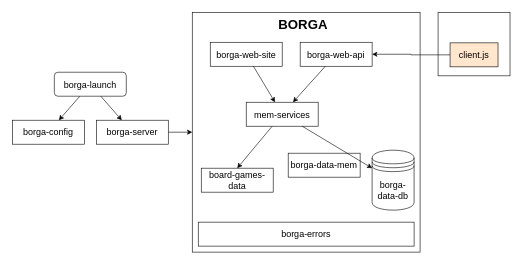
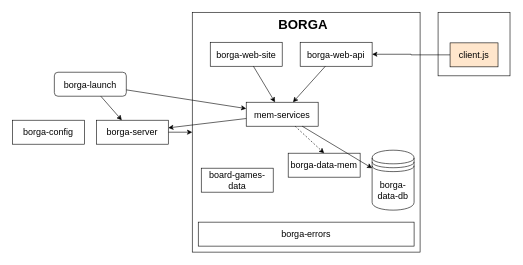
edge "borga-launch" -> "borga-config": now "borga-launch" -> "mem-services"
edge "mem-services" -> "borga-data-mem": added
edge "mem-services" -> "board-games-data": now "mem-services" -> "borga-server"
